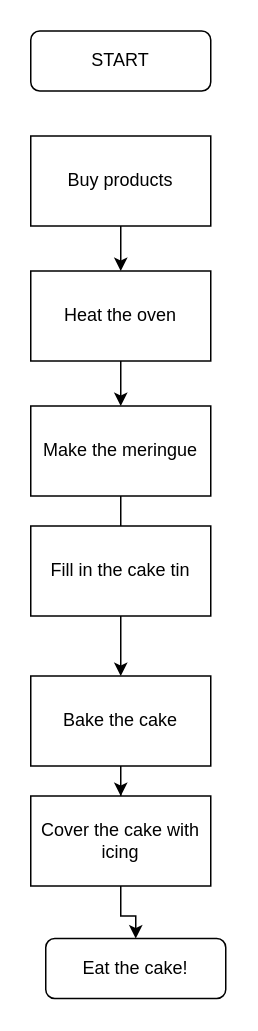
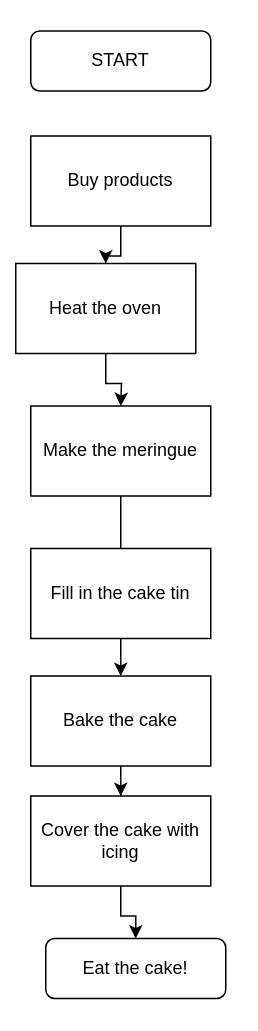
node "Heat the oven": moved (121, 316) -> (106, 308)
node "Fill in the cake tin": moved (121, 571) -> (121, 593)
